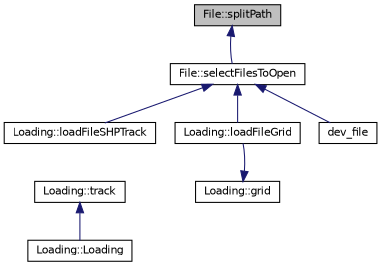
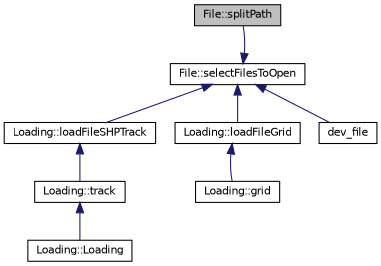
edge "File::selectFilesToOpen" -> "File::splitPath": reversed
edge "Loading::loadFileGrid" -> "Loading::grid": reversed
edge "Loading::track" -> "Loading::loadFileSHPTrack": added
